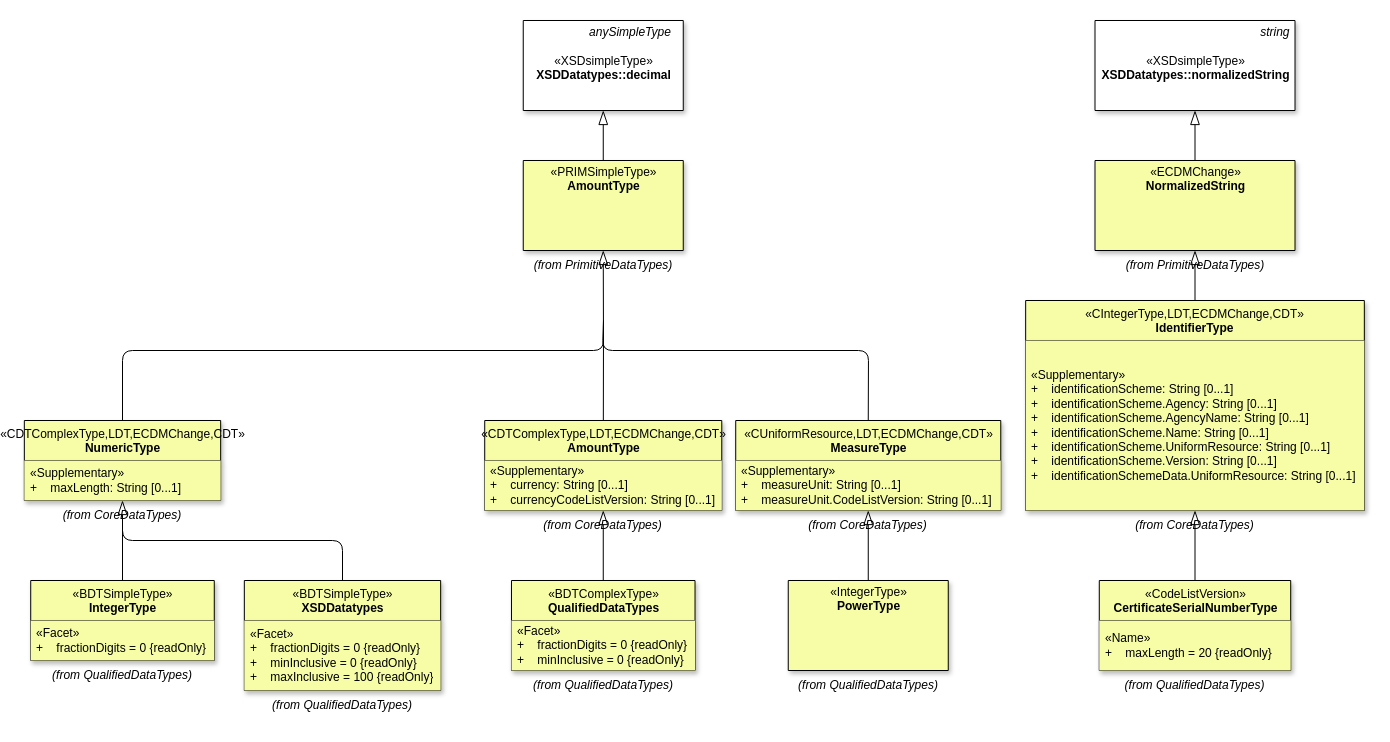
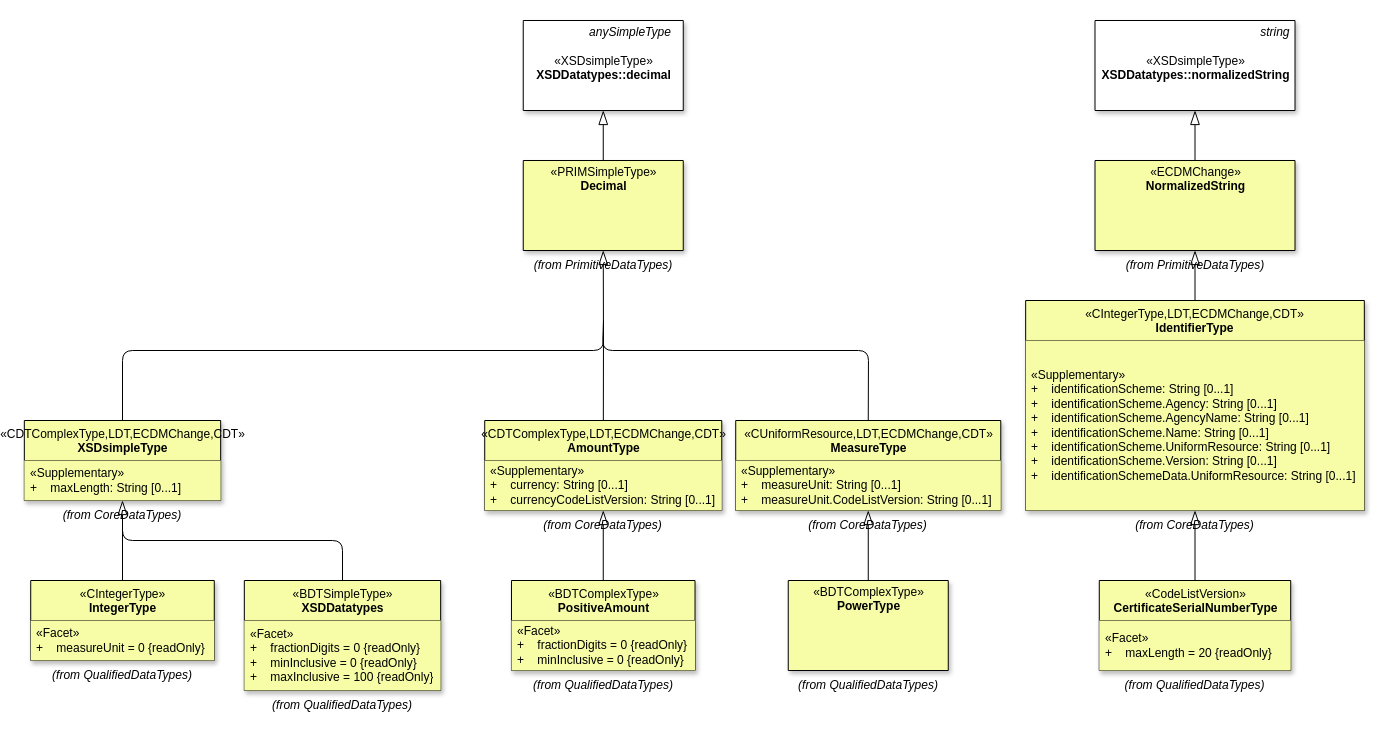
node "«PRIMSimpleType»AmountType": label "«PRIMSimpleType»AmountType" -> "«PRIMSimpleType»Decimal"
node "«CDTComplexType,LDT,ECDMChange,CDT»NumericType": label "«CDTComplexType,LDT,ECDMChange,CDT»NumericType" -> "«CDTComplexType,LDT,ECDMChange,CDT»XSDsimpleType"
node "«IntegerType»PowerType": label "«IntegerType»PowerType" -> "«BDTComplexType»PowerType"
node "«BDTSimpleType»IntegerType": label "«BDTSimpleType»IntegerType" -> "«CIntegerType»IntegerType"
node "«BDTComplexType»QualifiedDataTypes": label "«BDTComplexType»QualifiedDataTypes" -> "«BDTComplexType»PositiveAmount"
node "«Facet»+ fractionDigits = 0 {readOnly}": label "«Facet»+ fractionDigits = 0 {readOnly}" -> "«Facet»+ measureUnit = 0 {readOnly}"
node "«Name»+ maxLength = 20 {readOnly}": label "«Name»+ maxLength = 20 {readOnly}" -> "«Facet»+ maxLength = 20 {readOnly}"
